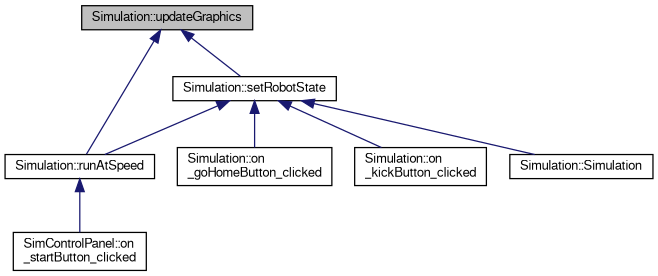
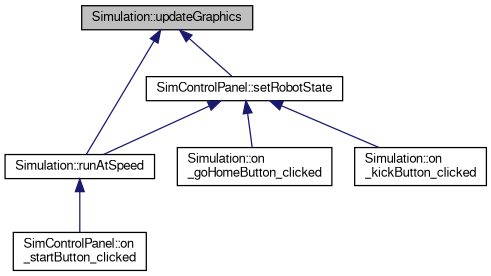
node "Simulation::setRobotState": label "Simulation::setRobotState" -> "SimControlPanel::setRobotState"
node "Simulation::Simulation": removed
